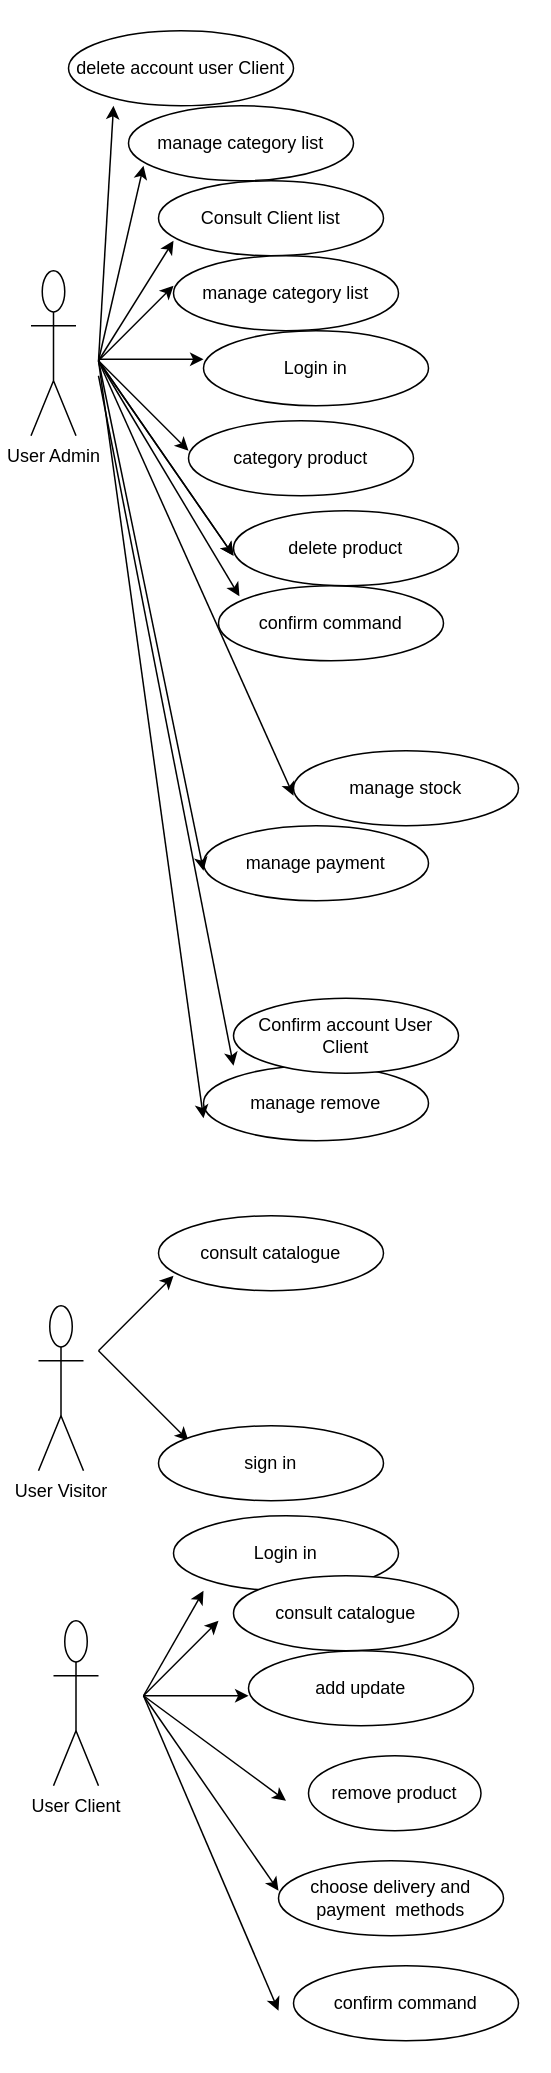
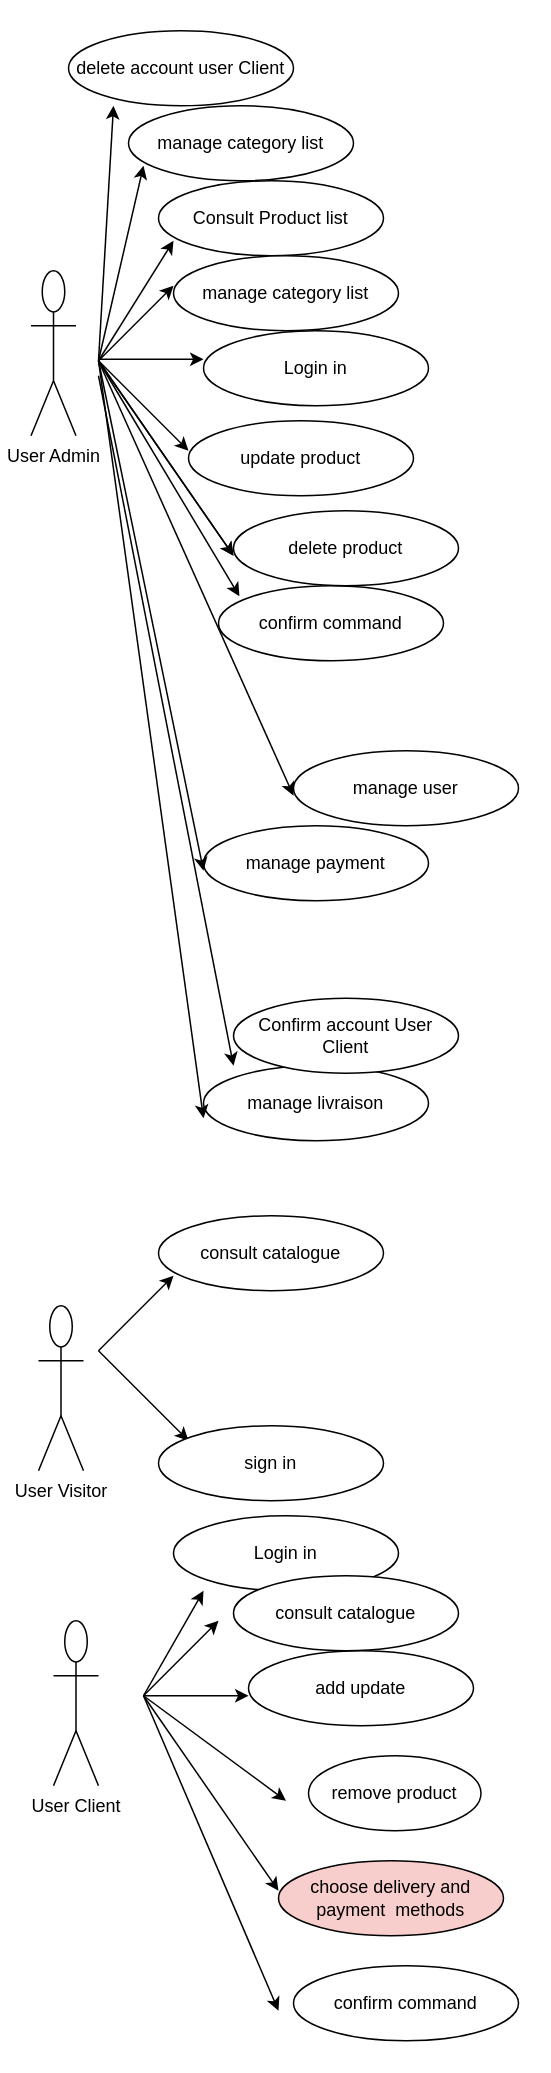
node "Consult Client list": label "Consult Client list" -> "Consult Product list"
node "category product": label "category product" -> "update product"
node "manage stock": label "manage stock" -> "manage user"
node "manage remove": label "manage remove" -> "manage livraison"
node "choose delivery and payment methods": fillcolor #ffffff -> #f8cecc
